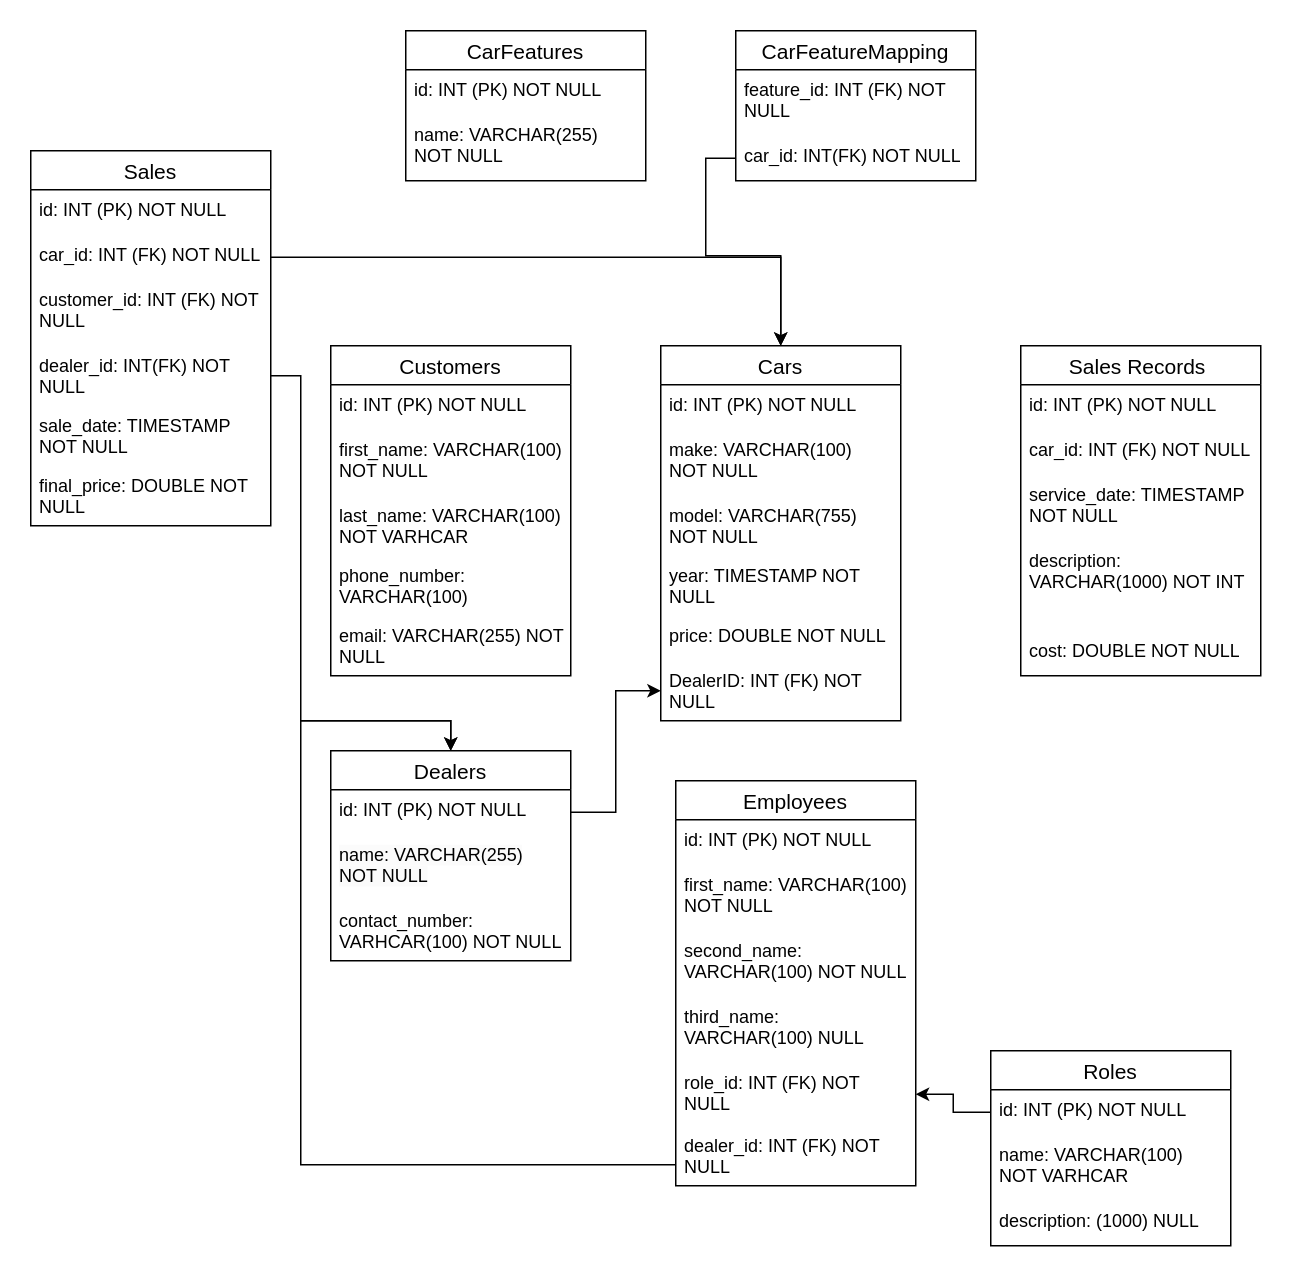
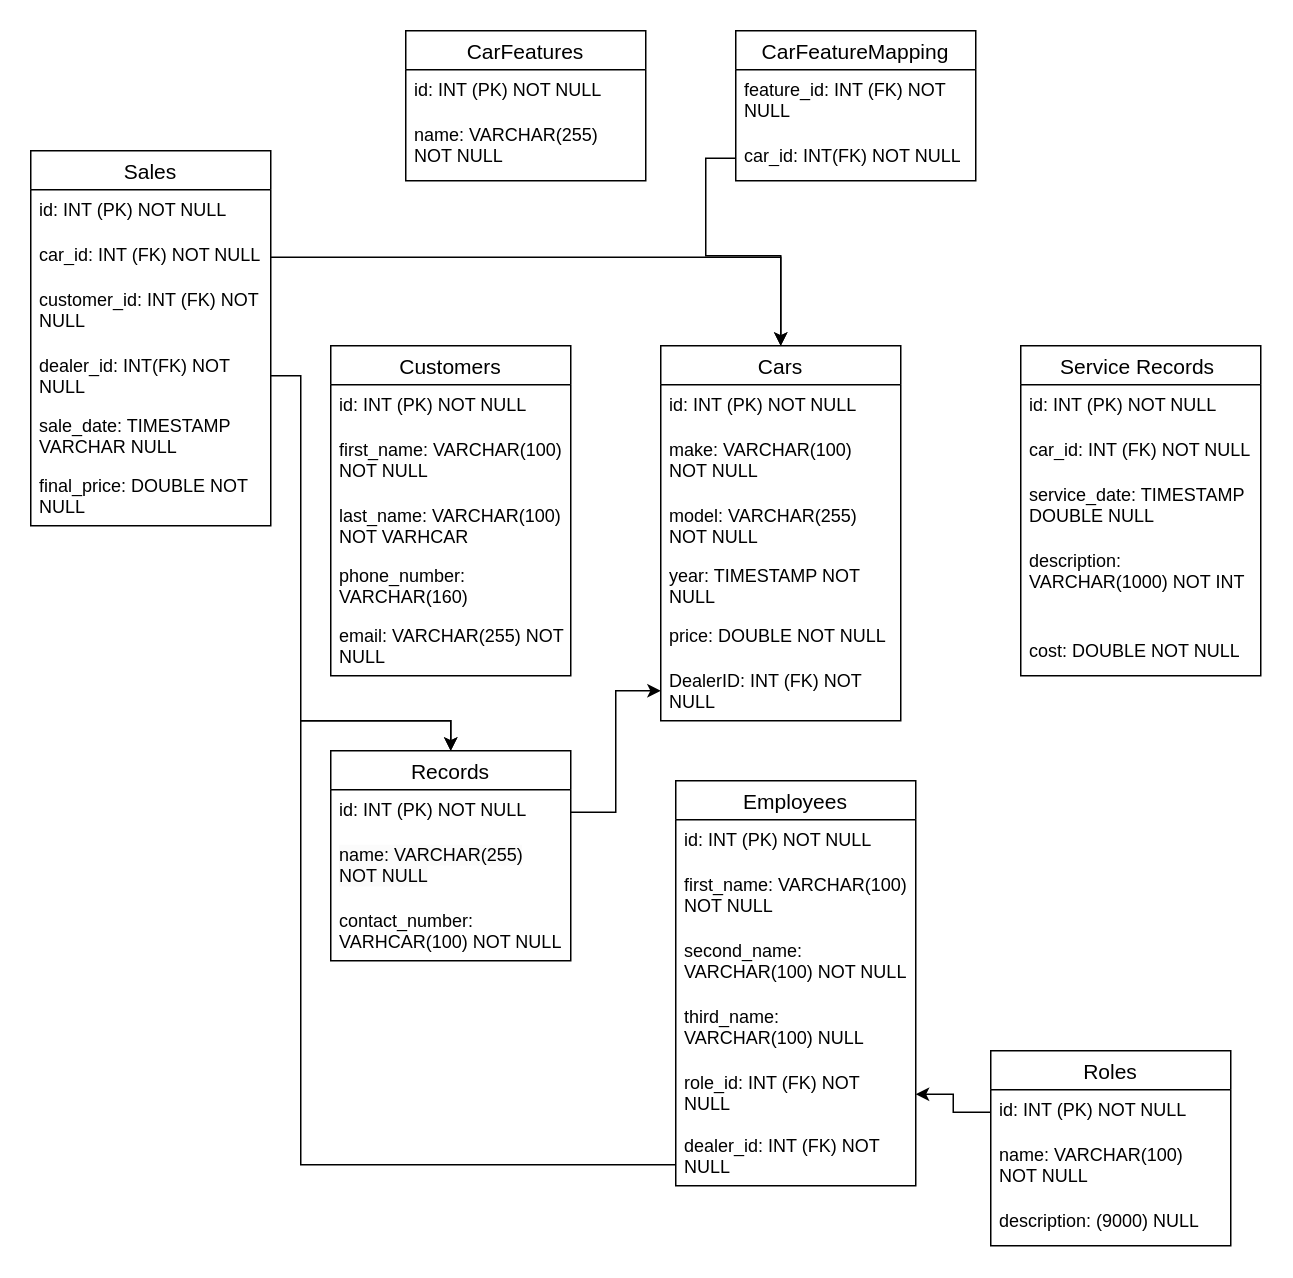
node "Sales Records": label "Sales Records" -> "Service Records"
node "sale_date: TIMESTAMP NOT NULL": label "sale_date: TIMESTAMP NOT NULL" -> "sale_date: TIMESTAMP VARCHAR NULL"
node "service_date: TIMESTAMP NOT NULL": label "service_date: TIMESTAMP NOT NULL" -> "service_date: TIMESTAMP DOUBLE NULL"
node "model: VARCHAR(755) NOT NULL": label "model: VARCHAR(755) NOT NULL" -> "model: VARCHAR(255) NOT NULL"
node "phone_number: VARCHAR(100)": label "phone_number: VARCHAR(100)" -> "phone_number: VARCHAR(160)"
node "Dealers": label "Dealers" -> "Records"
node "name: VARCHAR(100) NOT VARHCAR": label "name: VARCHAR(100) NOT VARHCAR" -> "name: VARCHAR(100) NOT NULL"
node "description: (1000) NULL": label "description: (1000) NULL" -> "description: (9000) NULL"
